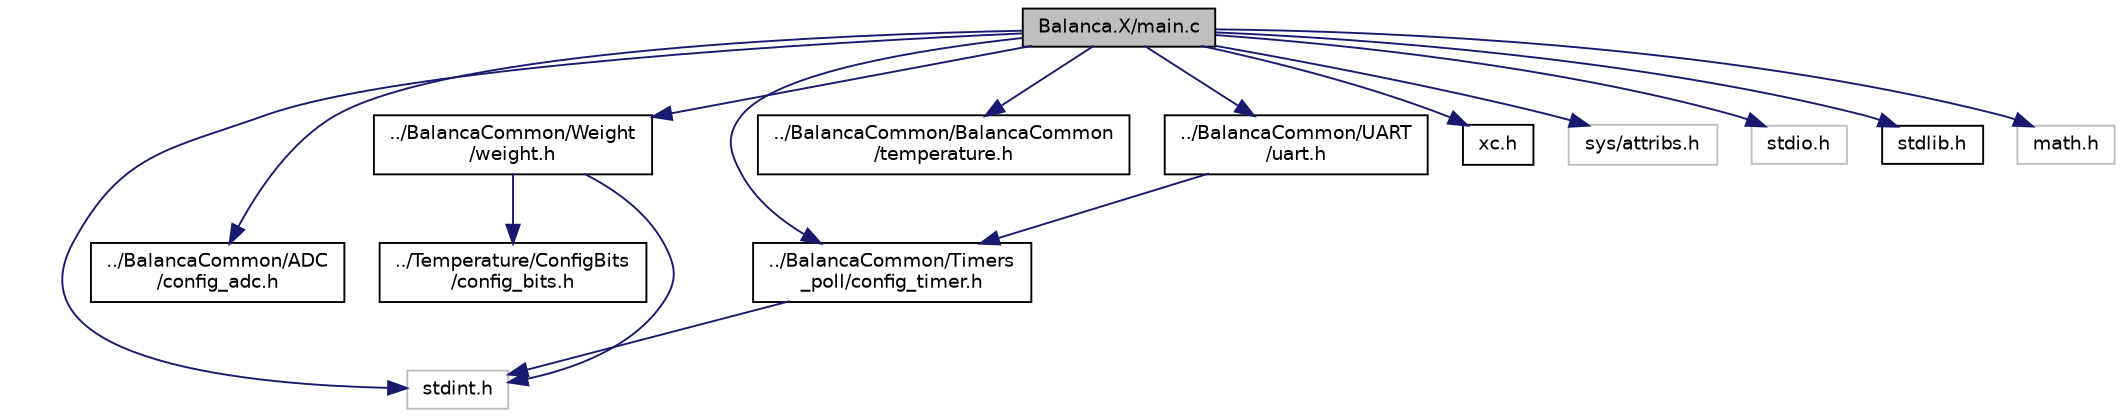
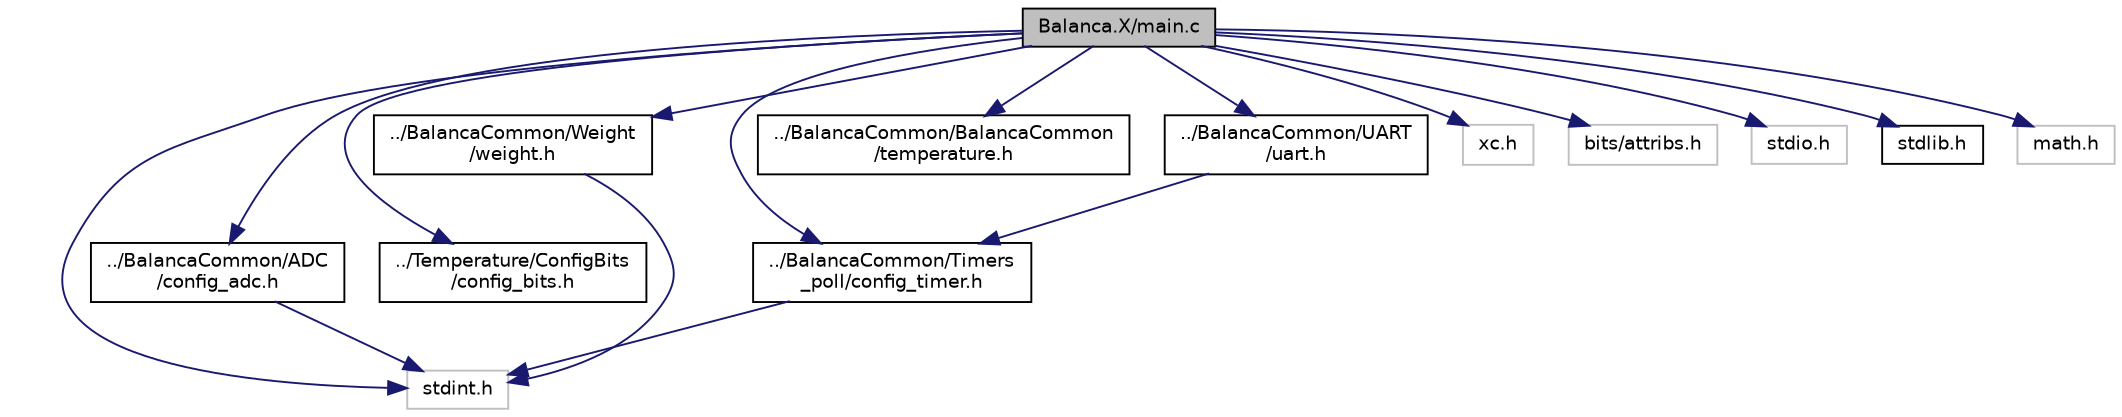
node "xc.h": color black -> grey75
node "sys/attribs.h": label "sys/attribs.h" -> "bits/attribs.h"
edge "../BalancaCommon/Weight /weight.h" -> "../Temperature/ConfigBits /config_bits.h": now "Balanca.X/main.c" -> "../Temperature/ConfigBits /config_bits.h"
edge "../BalancaCommon/ADC /config_adc.h" -> "stdint.h": added
